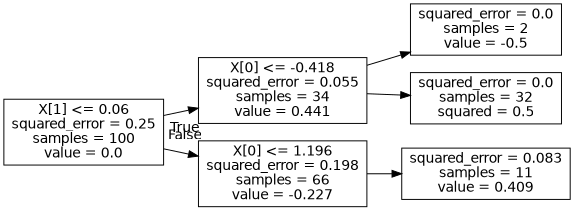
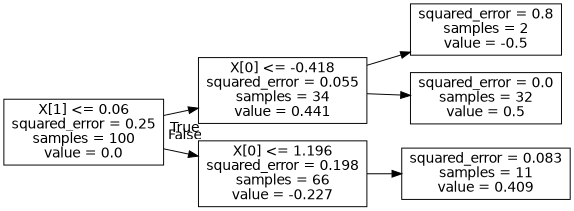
node "squared_error = 0.0 samples = 2 value = -0.5": label "squared_error = 0.0 samples = 2 value = -0.5" -> "squared_error = 0.8 samples = 2 value = -0.5"
node "squared_error = 0.0 samples = 32 squared = 0.5": label "squared_error = 0.0 samples = 32 squared = 0.5" -> "squared_error = 0.0 samples = 32 value = 0.5"
